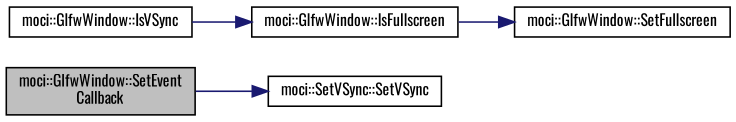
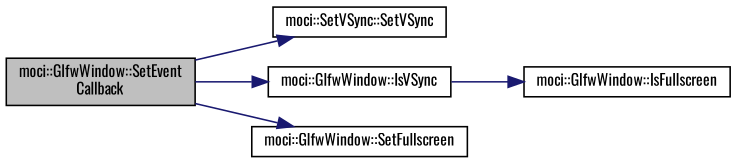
edge "moci::GlfwWindow::IsFullscreen" -> "moci::GlfwWindow::SetFullscreen": now "moci::GlfwWindow::SetEvent Callback" -> "moci::GlfwWindow::SetFullscreen"
edge "moci::GlfwWindow::SetEvent Callback" -> "moci::GlfwWindow::IsVSync": added
